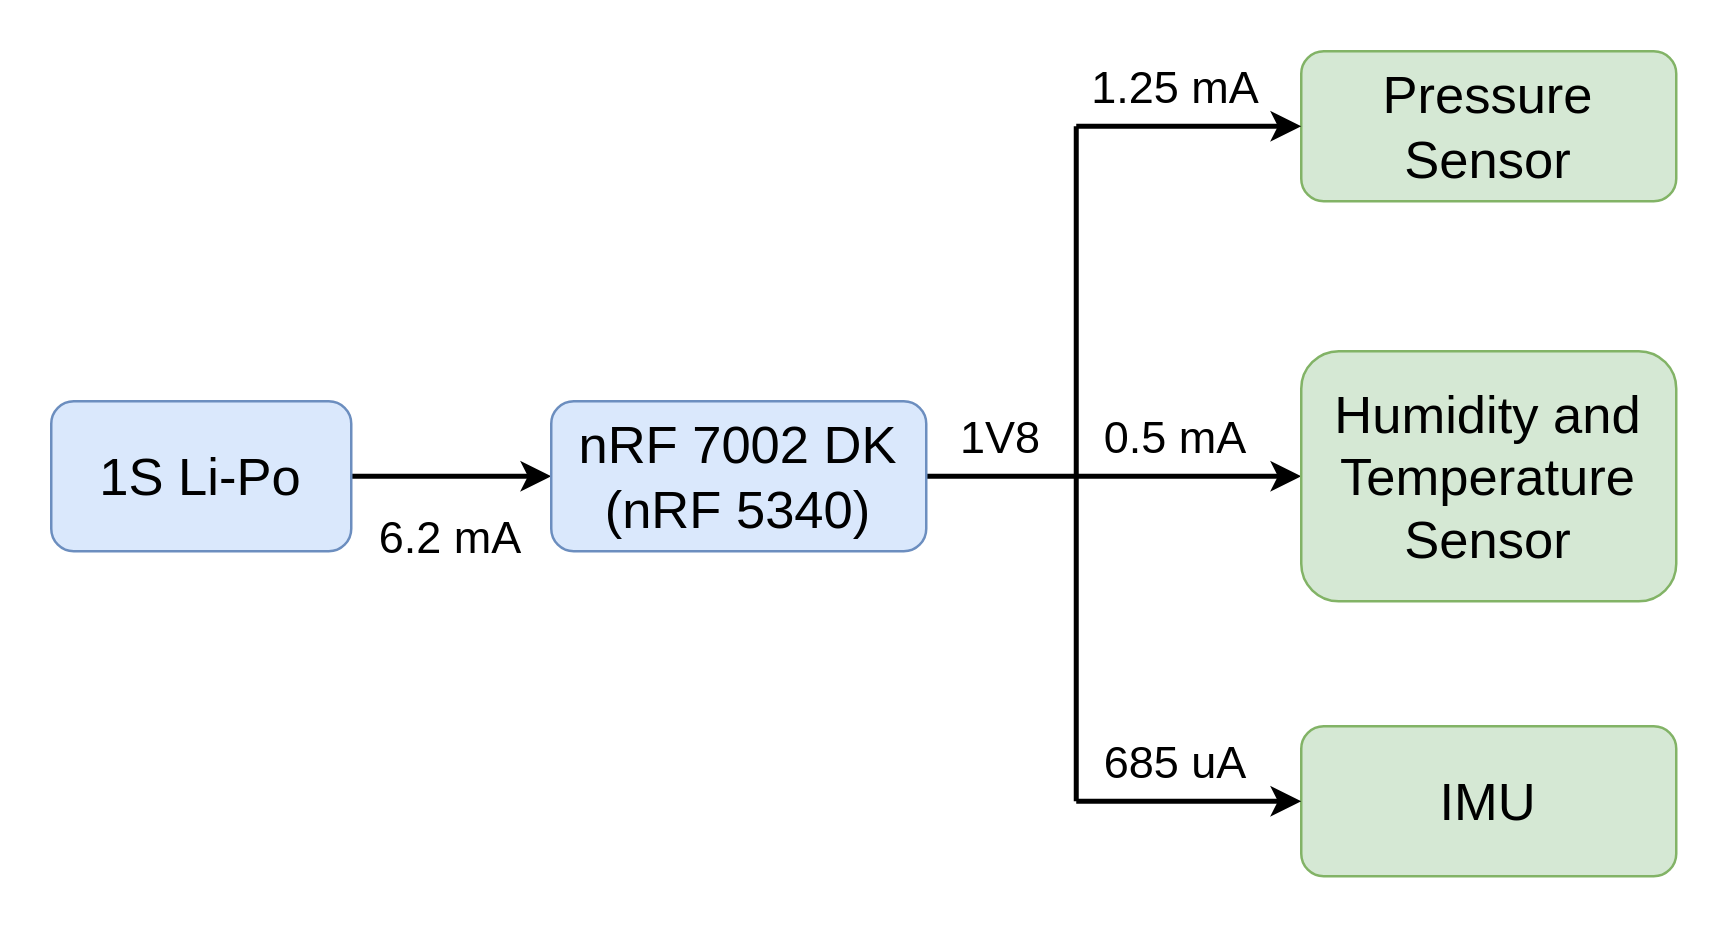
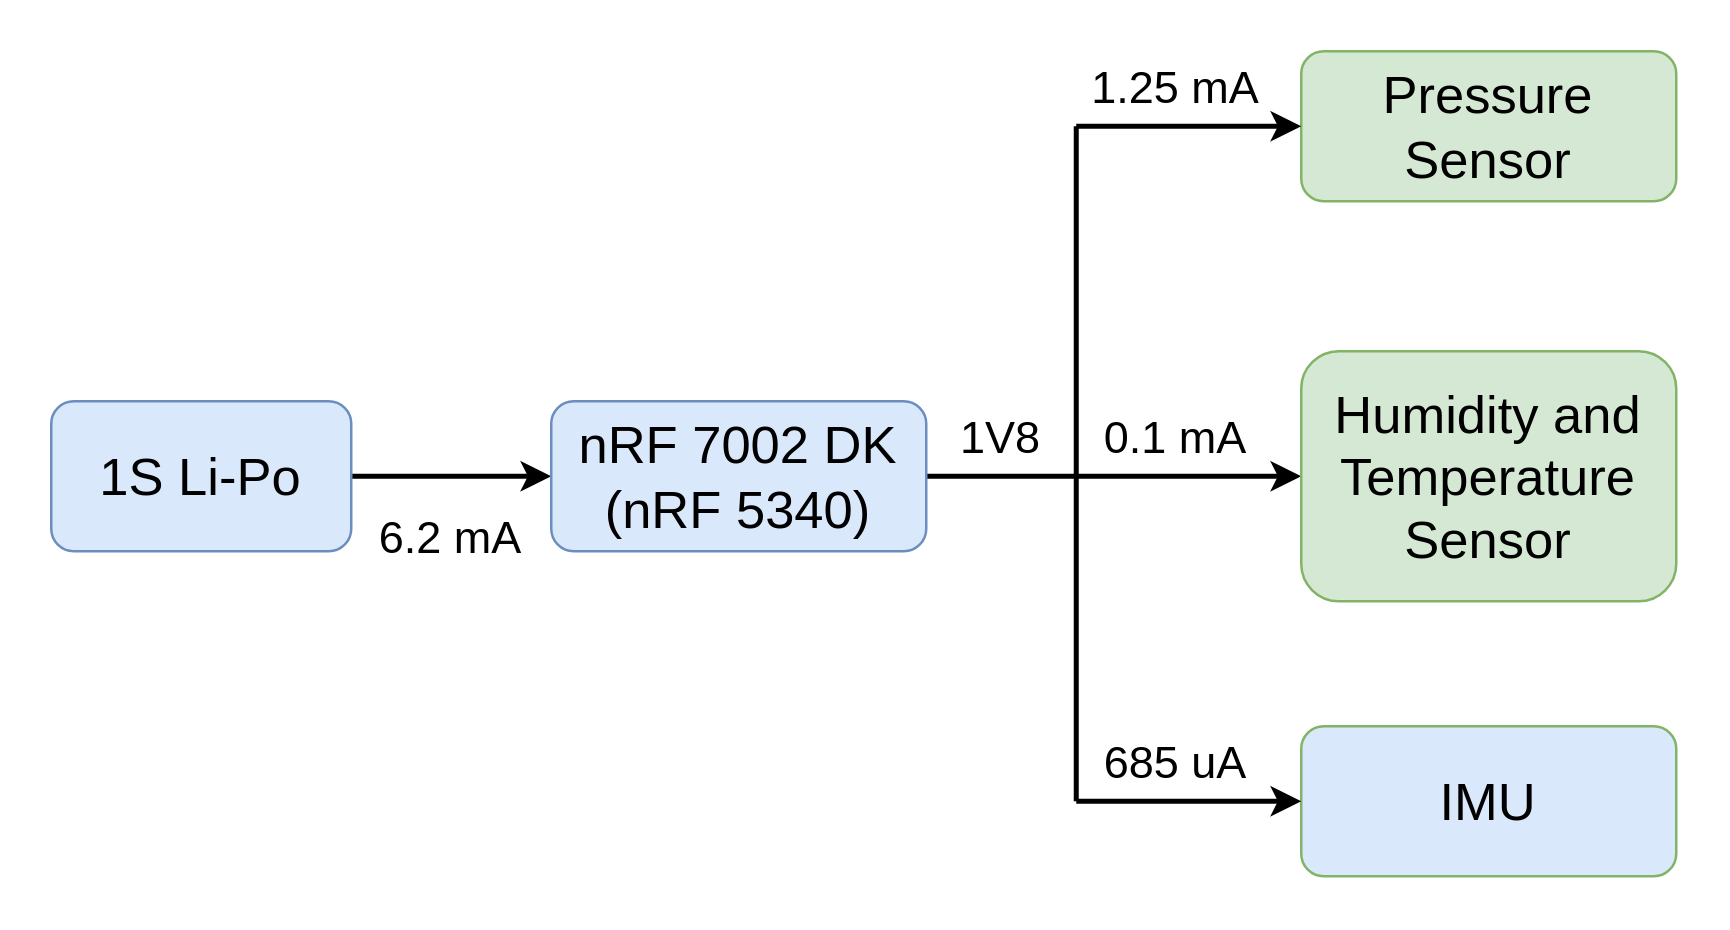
node "0.5 mA": label "0.5 mA" -> "0.1 mA"
node "IMU": fillcolor #d5e8d4 -> #dae8fc
